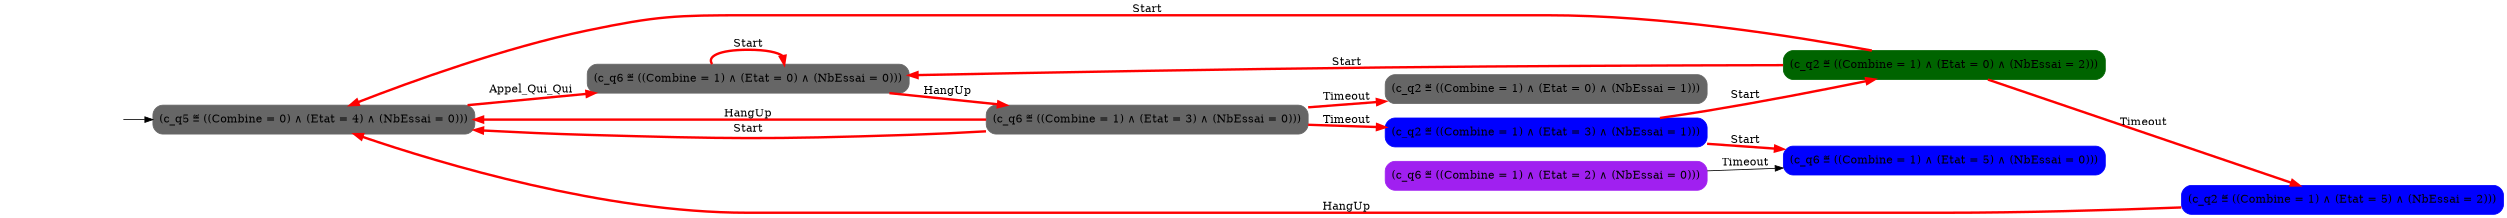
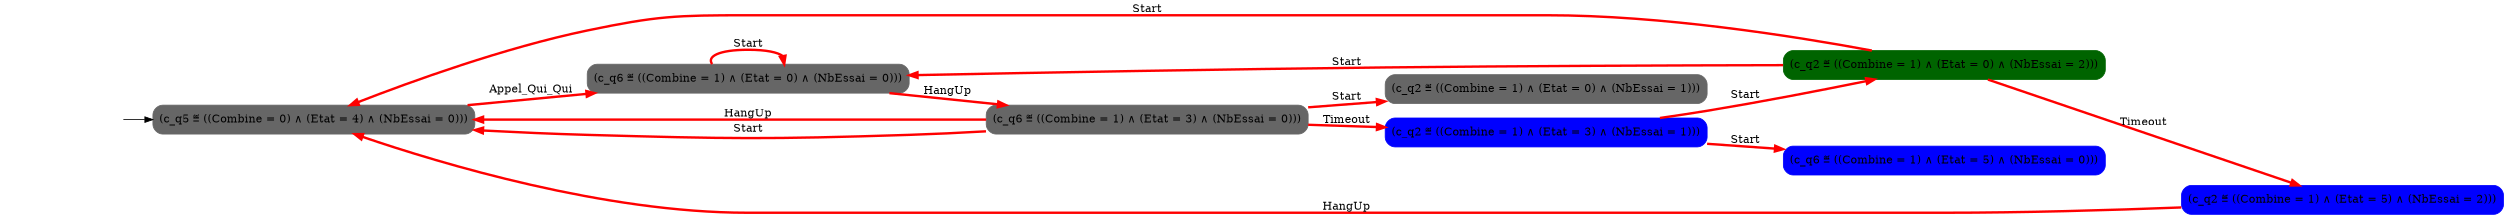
edge "(c_q6 ≝ ((Combine = 1) ∧ (Etat = 3) ∧ (NbEssai = 0)))" -> "(c_q2 ≝ ((Combine = 1) ∧ (Etat = 0) ∧ (NbEssai = 1)))": label "Timeout" -> "Start"
node "(c_q6 ≝ ((Combine = 1) ∧ (Etat = 2) ∧ (NbEssai = 0)))": removed
